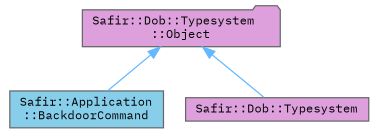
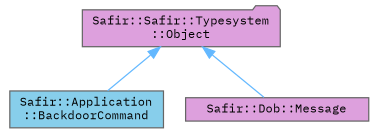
node "Safir::Dob::Typesystem ::Object": label "Safir::Dob::Typesystem ::Object" -> "Safir::Safir::Typesystem ::Object"
node "Safir::Dob::Typesystem": label "Safir::Dob::Typesystem" -> "Safir::Dob::Message"
